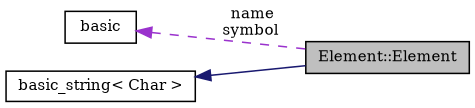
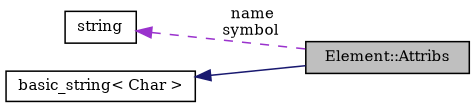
node "basic": label "basic" -> "string"
node "Element::Element": label "Element::Element" -> "Element::Attribs"
